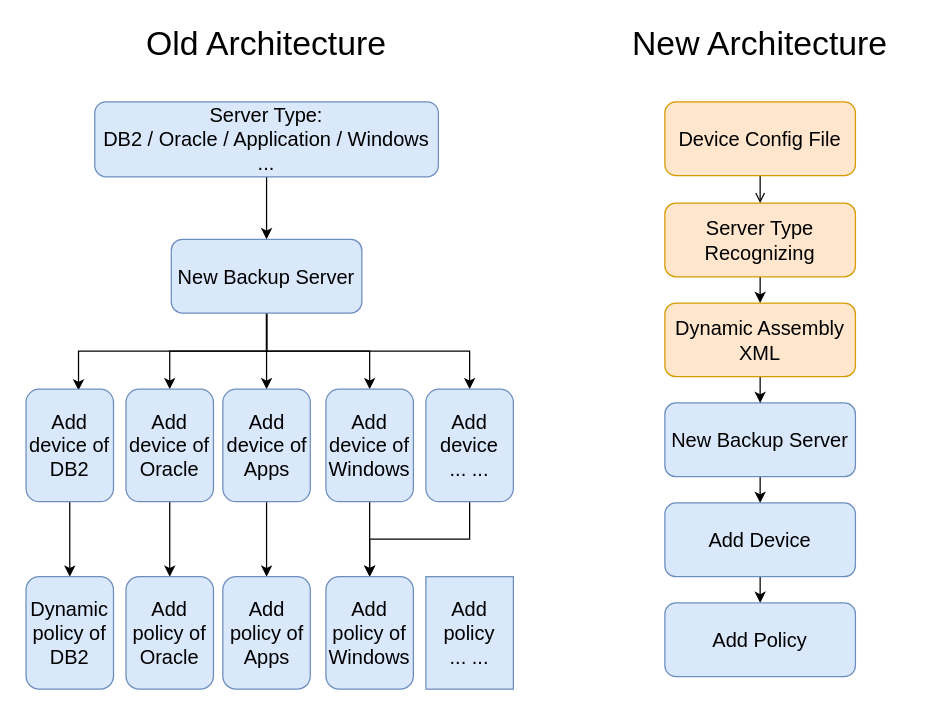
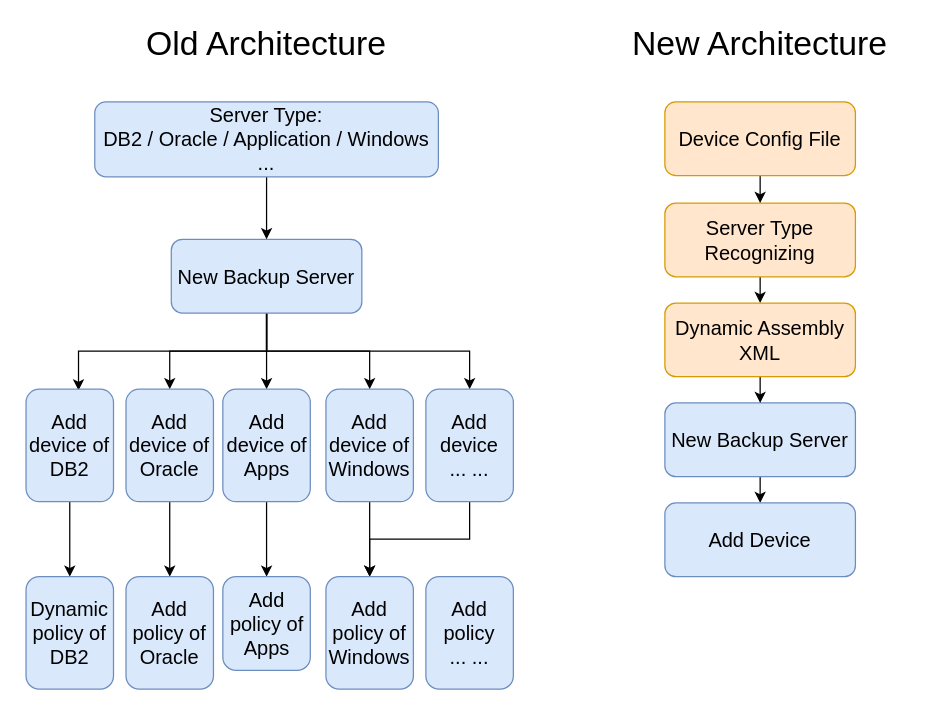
edge "Device Config File" -> "Server Type Recognizing": arrowhead open -> classic
edge "Add Device" -> "Add Policy": removed
node "Add policy of Apps": size 88x113 -> 88x94
node "Add policy ... ...": shape rectangle -> rounded rectangle
node "Add Policy": removed
